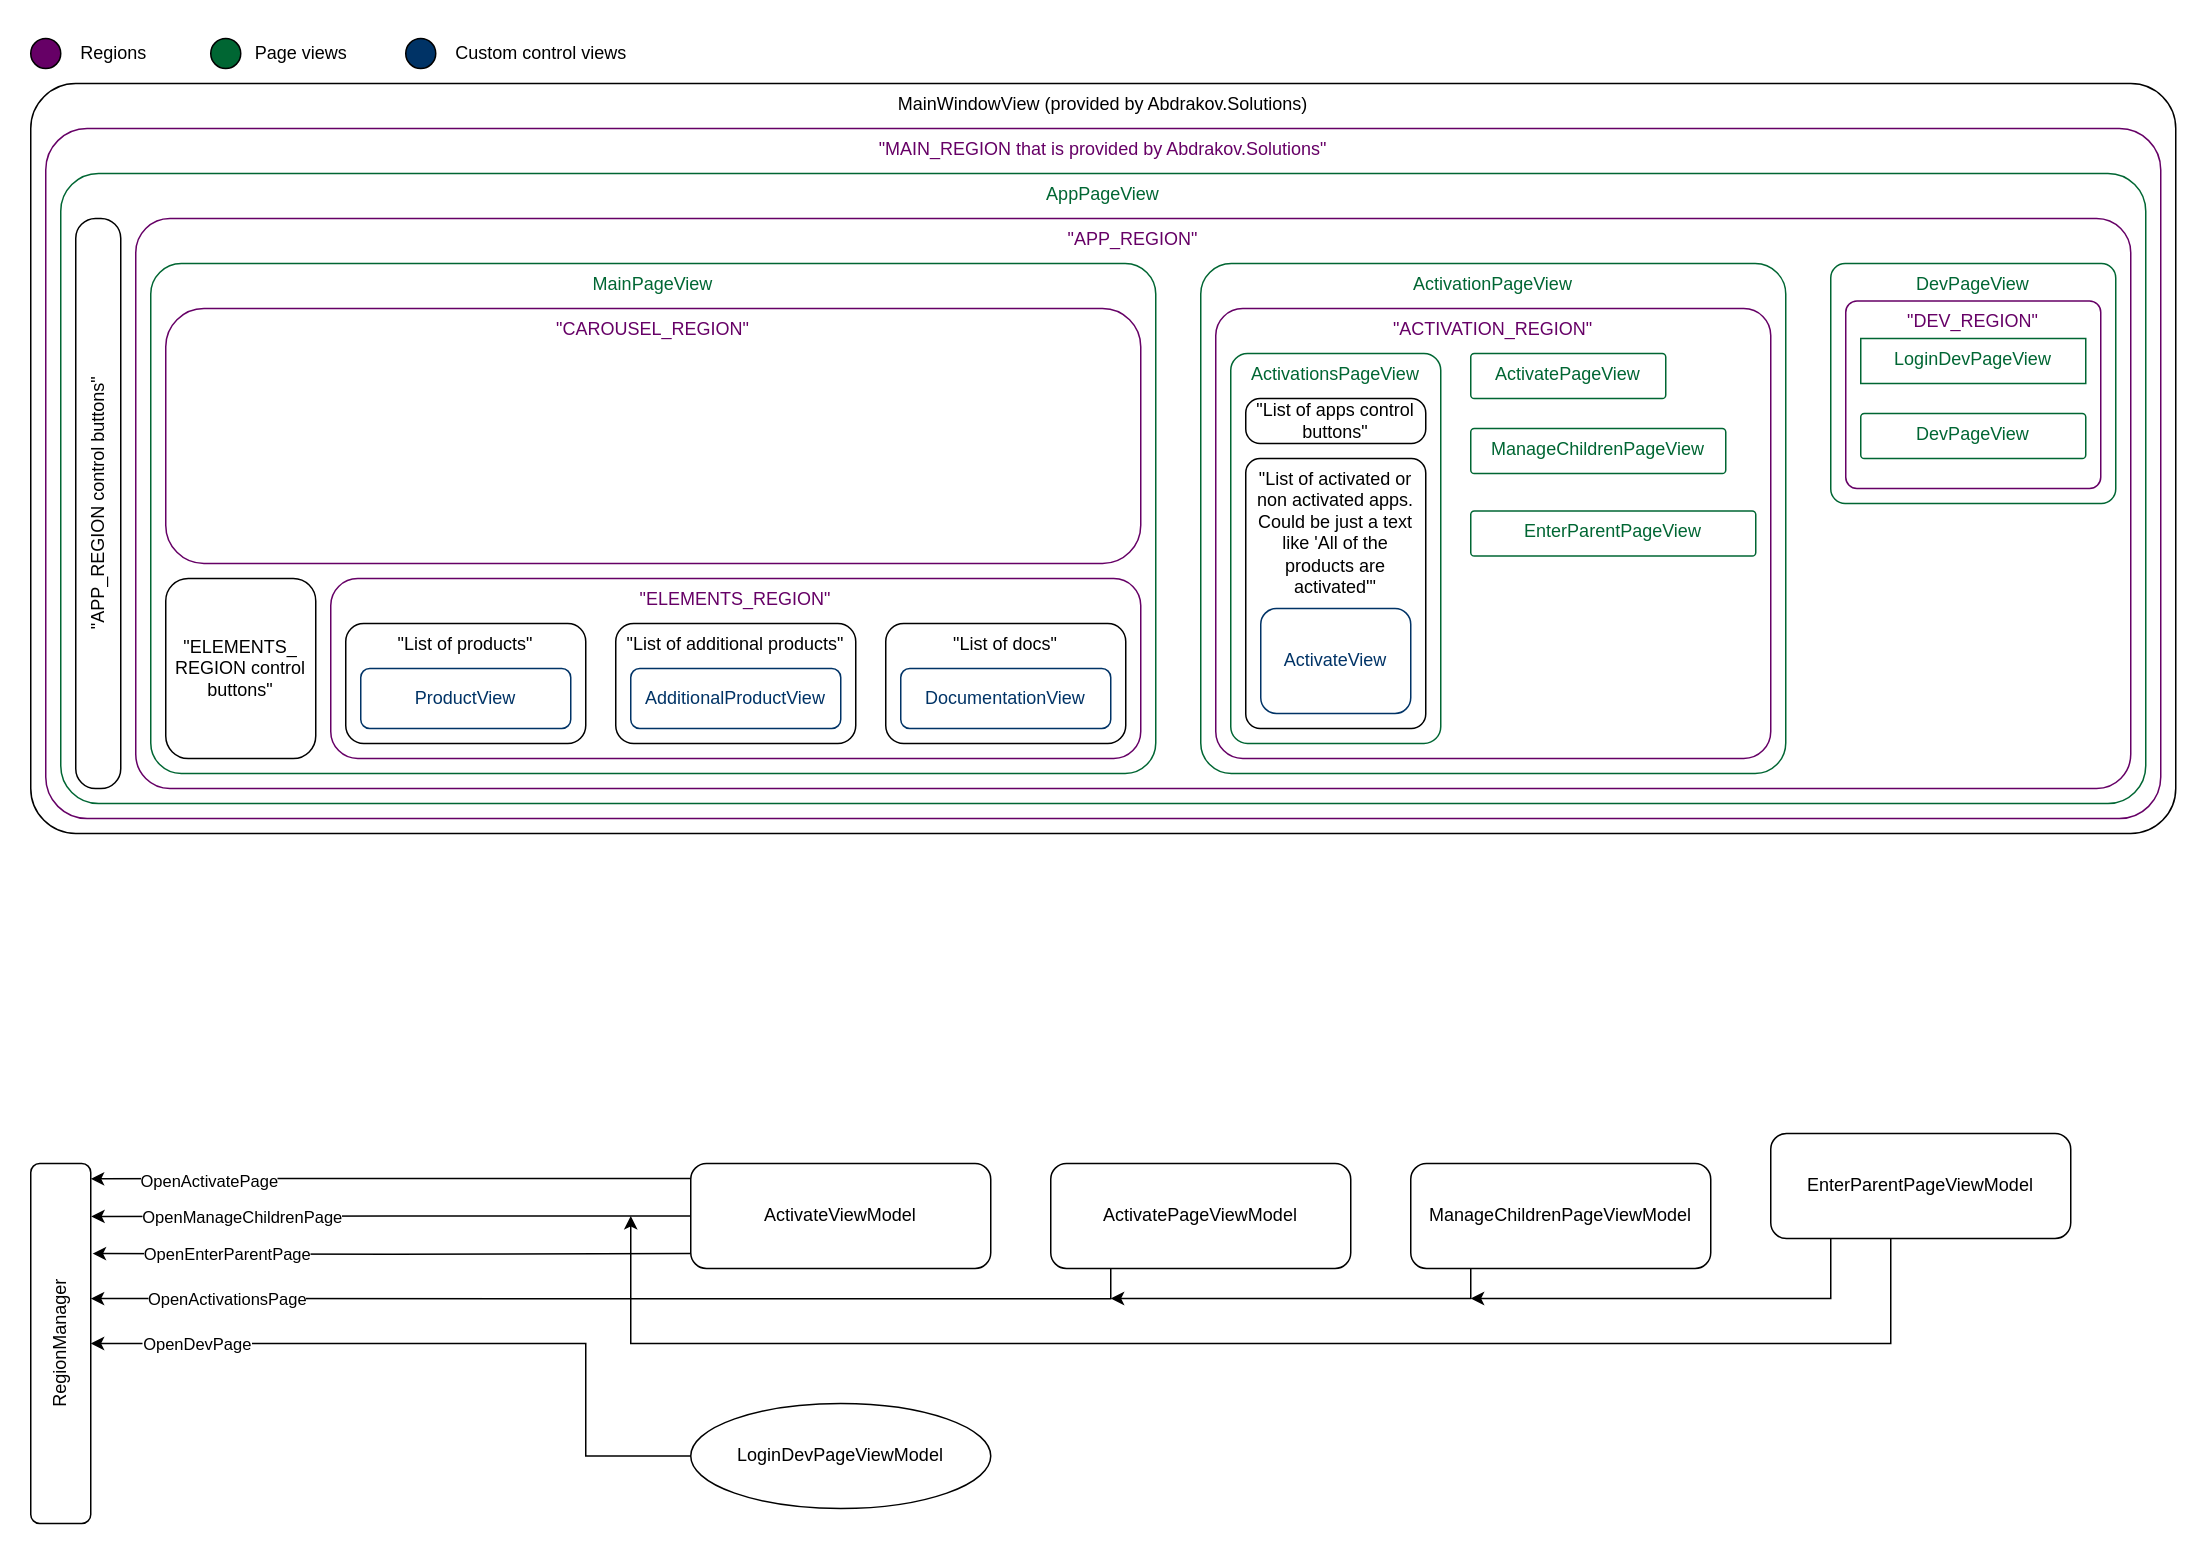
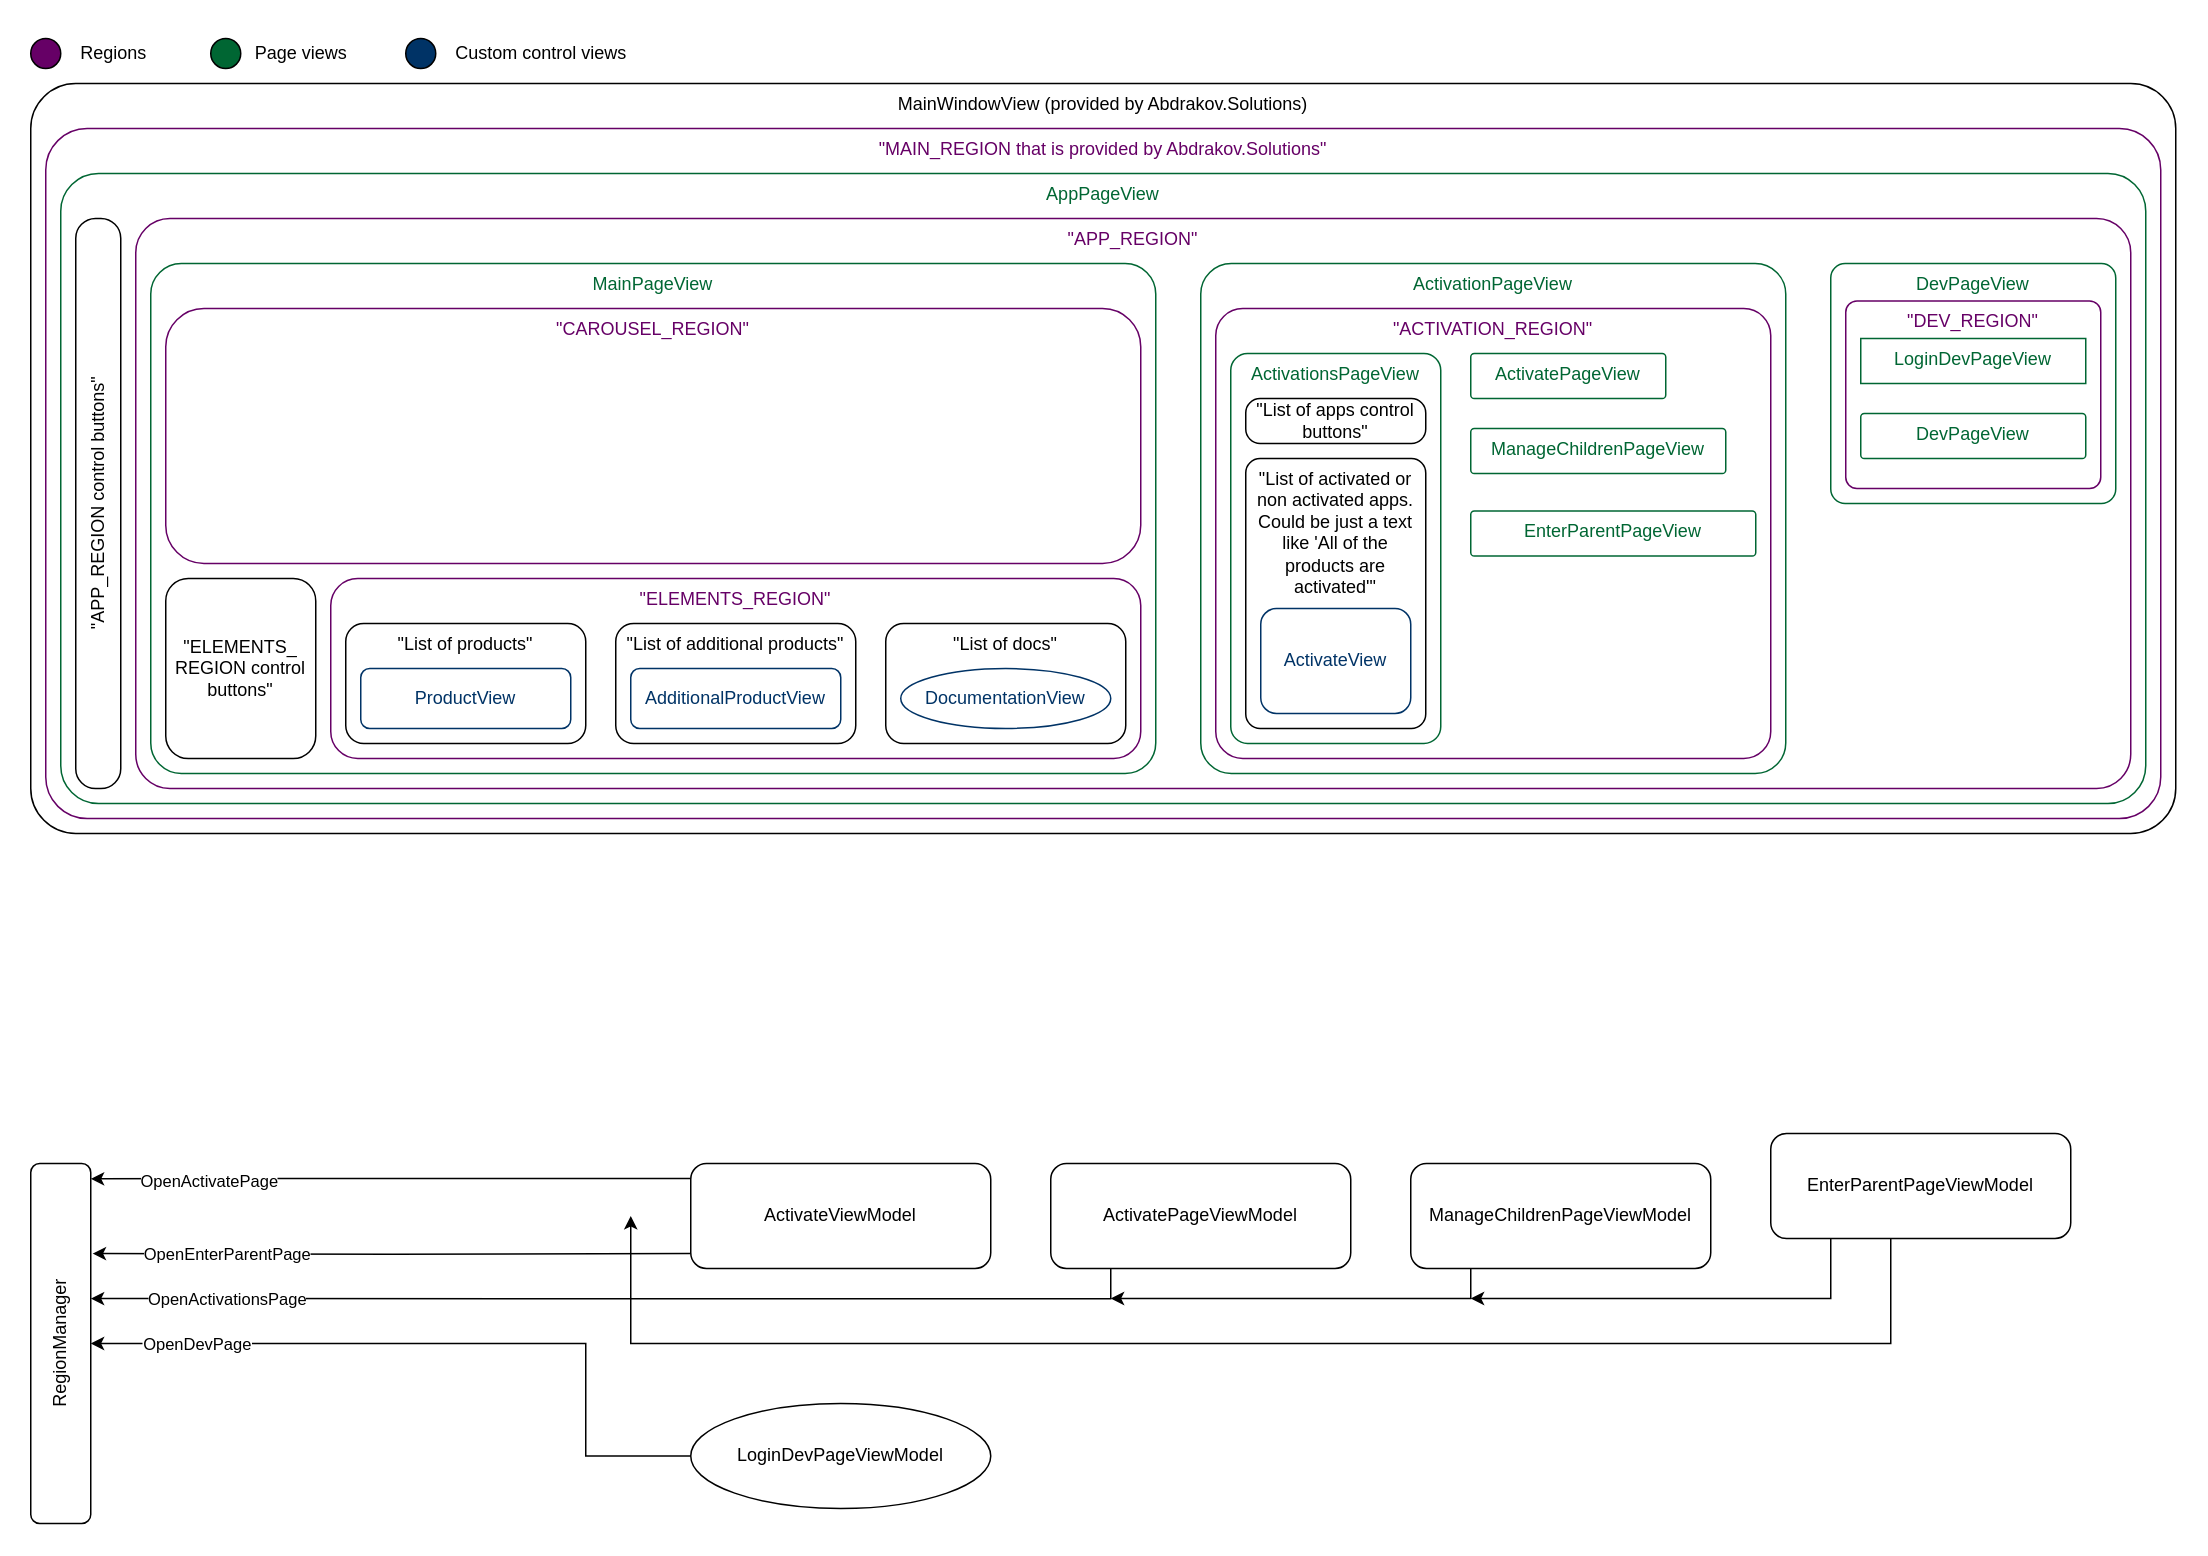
node "DocumentationView": shape rounded rectangle -> ellipse
edge "ActivateViewModel" -> "RegionManager": removed, label "OpenManageChildrenPage"
